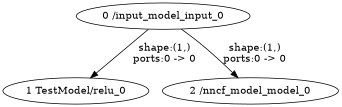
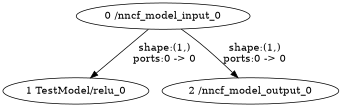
node "0 /input_model_input_0": label "0 /input_model_input_0" -> "0 /nncf_model_input_0"
node "2 /nncf_model_model_0": label "2 /nncf_model_model_0" -> "2 /nncf_model_output_0"
